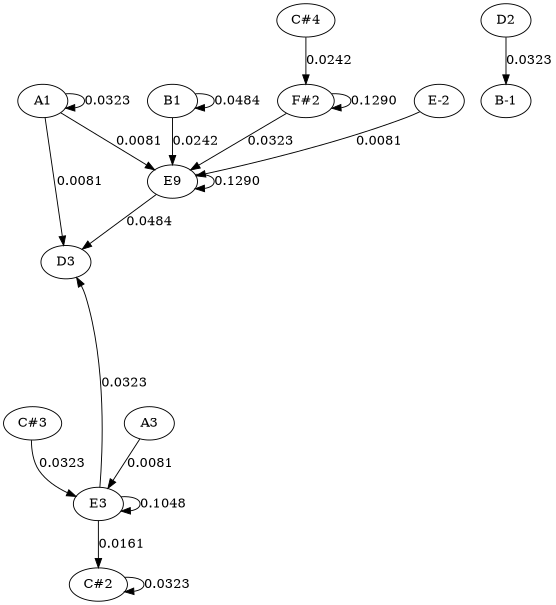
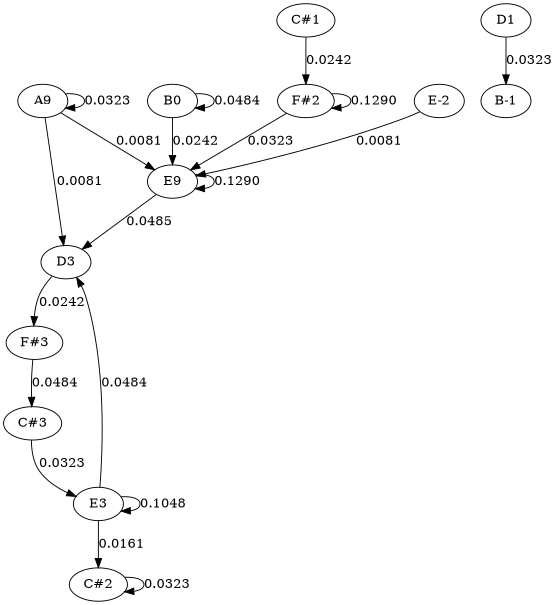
node "C#4": label "C#4" -> "C#1"
node "D2": label "D2" -> "D1"
node "A1": label "A1" -> "A9"
node "B1": label "B1" -> "B0"
edge "E9" -- "D3": label "0.0484" -> "0.0485"
node "F#3": added
edge "D3" -- "E3": label "0.0323" -> "0.0484"
node "A3": removed
